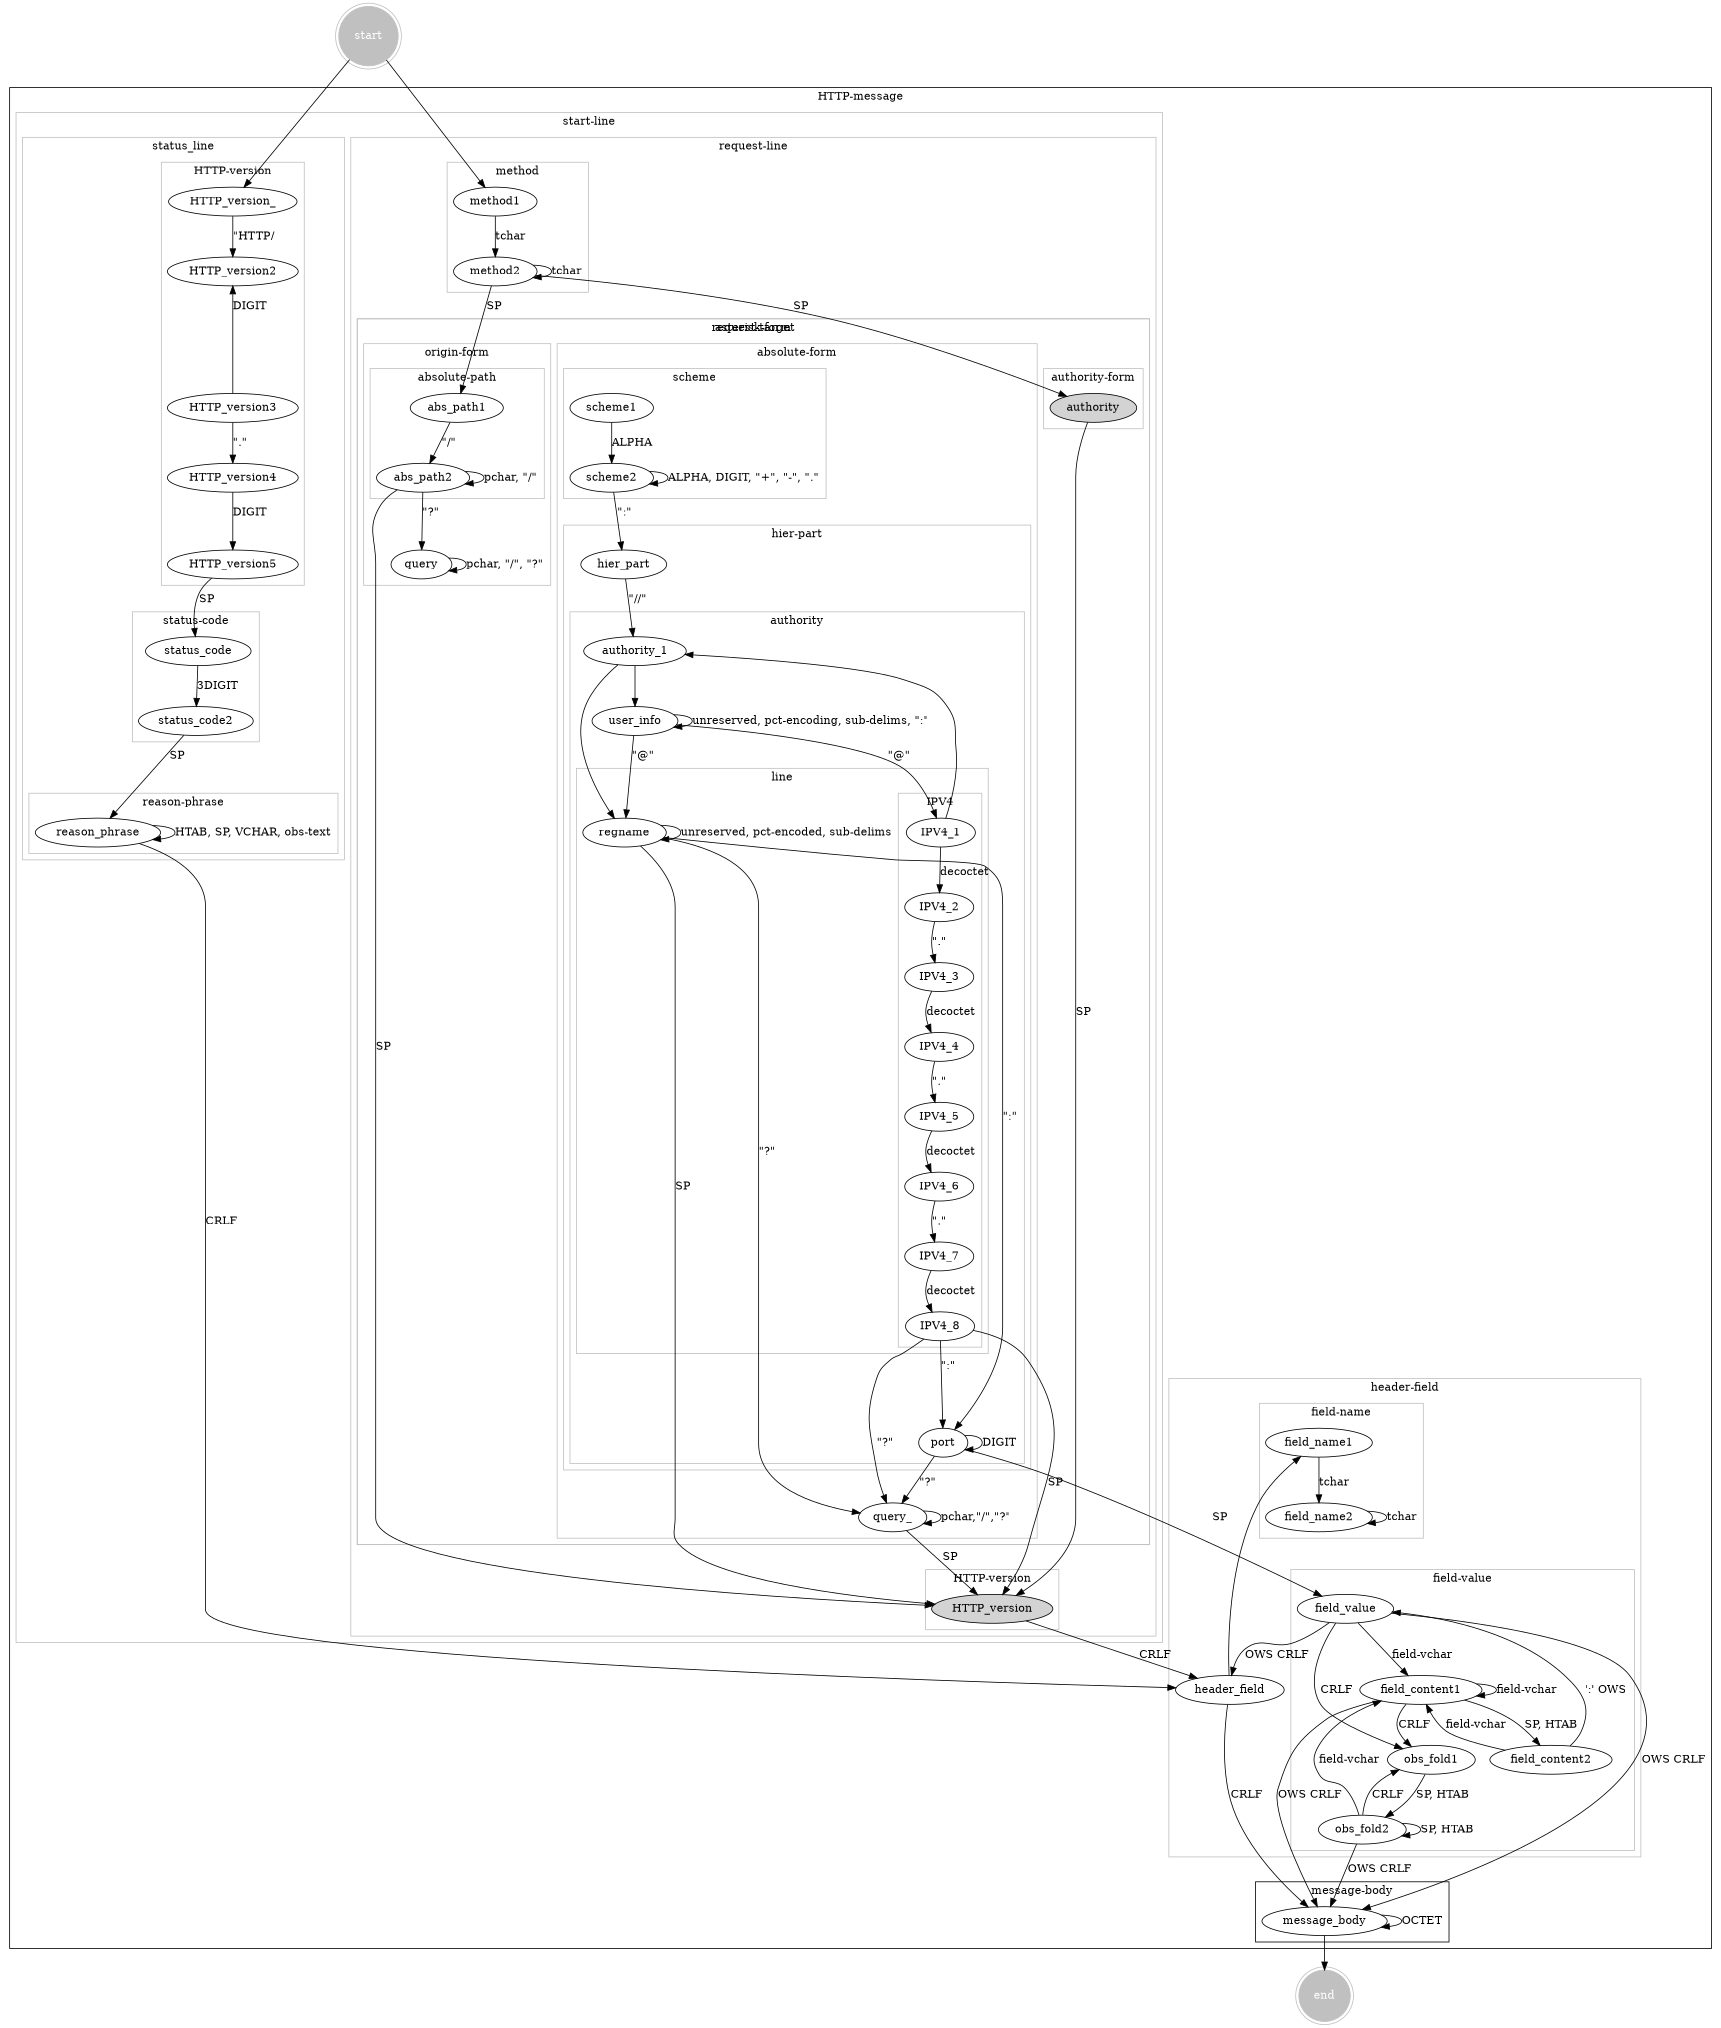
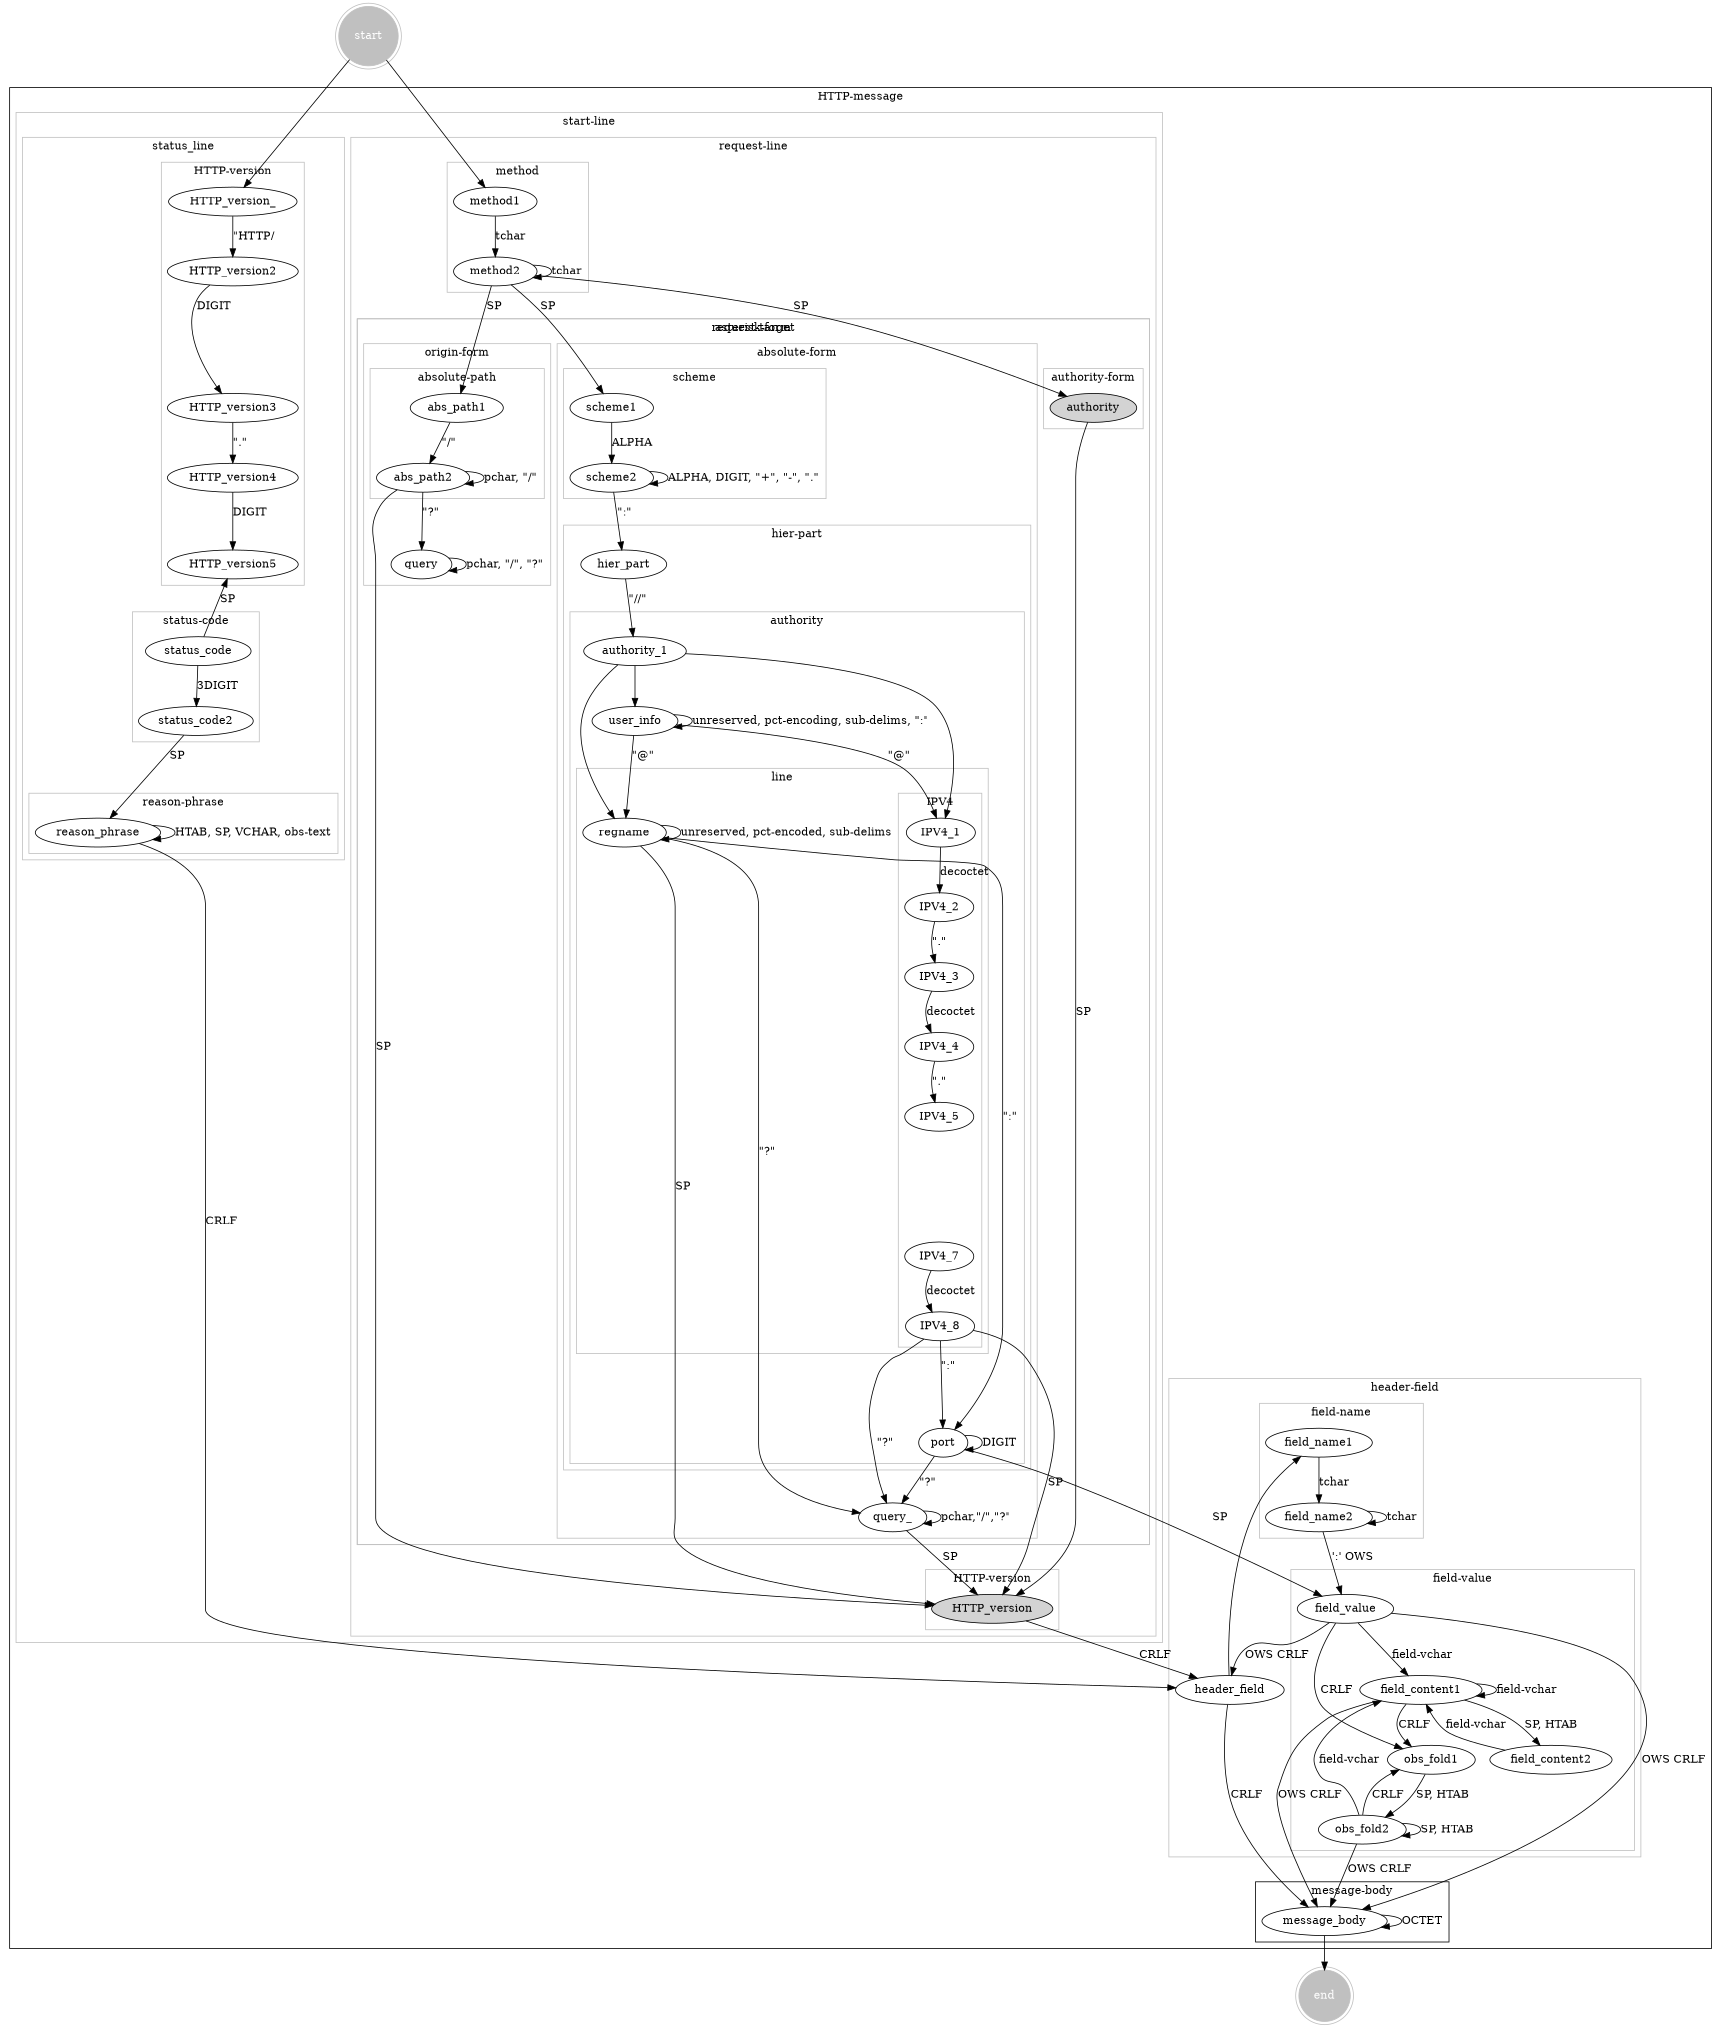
edge "method2" -> "scheme1": added, label "SP"
edge "HTTP_version3" -> "HTTP_version2": reversed
edge "HTTP_version5" -> "status_code": reversed
edge "IPV4_1" -> "authority_1": reversed
node "IPV4_6": removed
edge "field_content2" -> "field_value": now "field_name2" -> "field_value"
